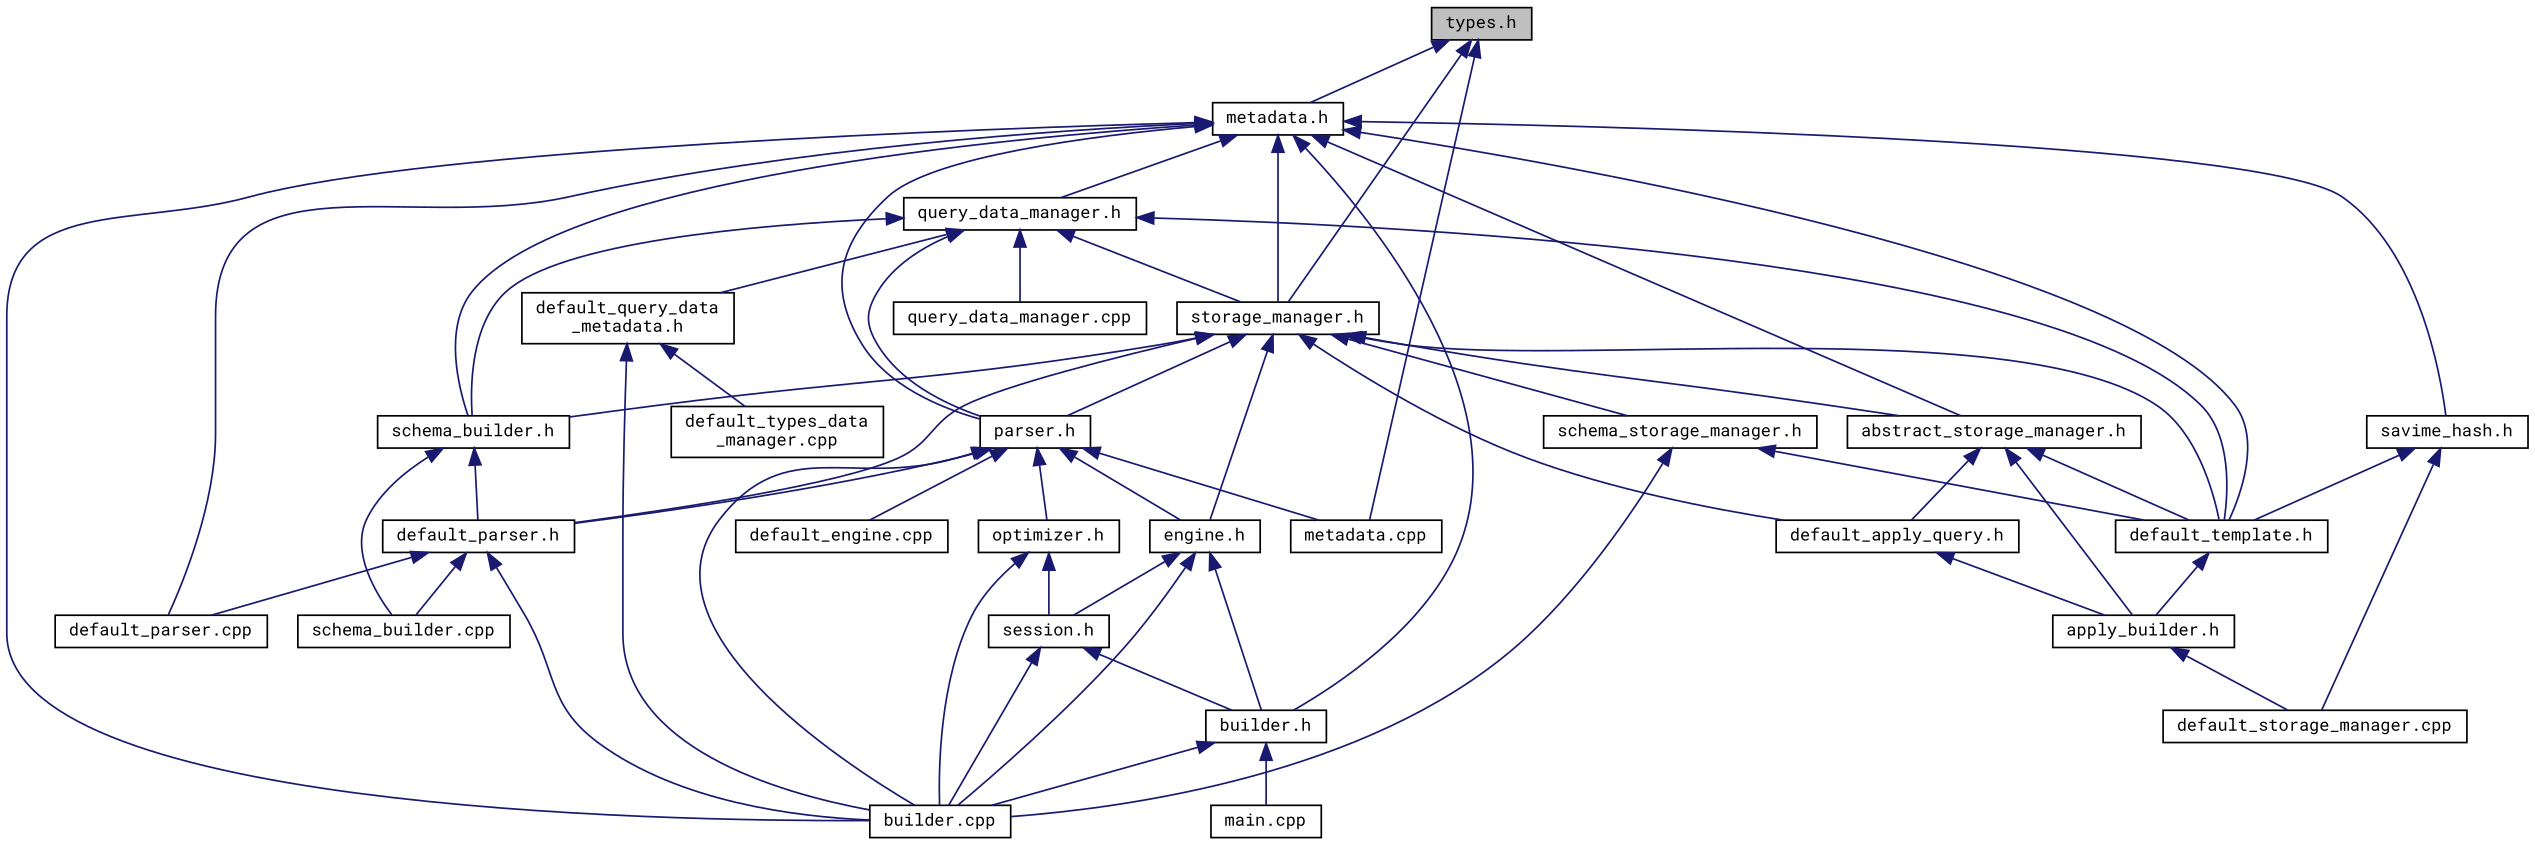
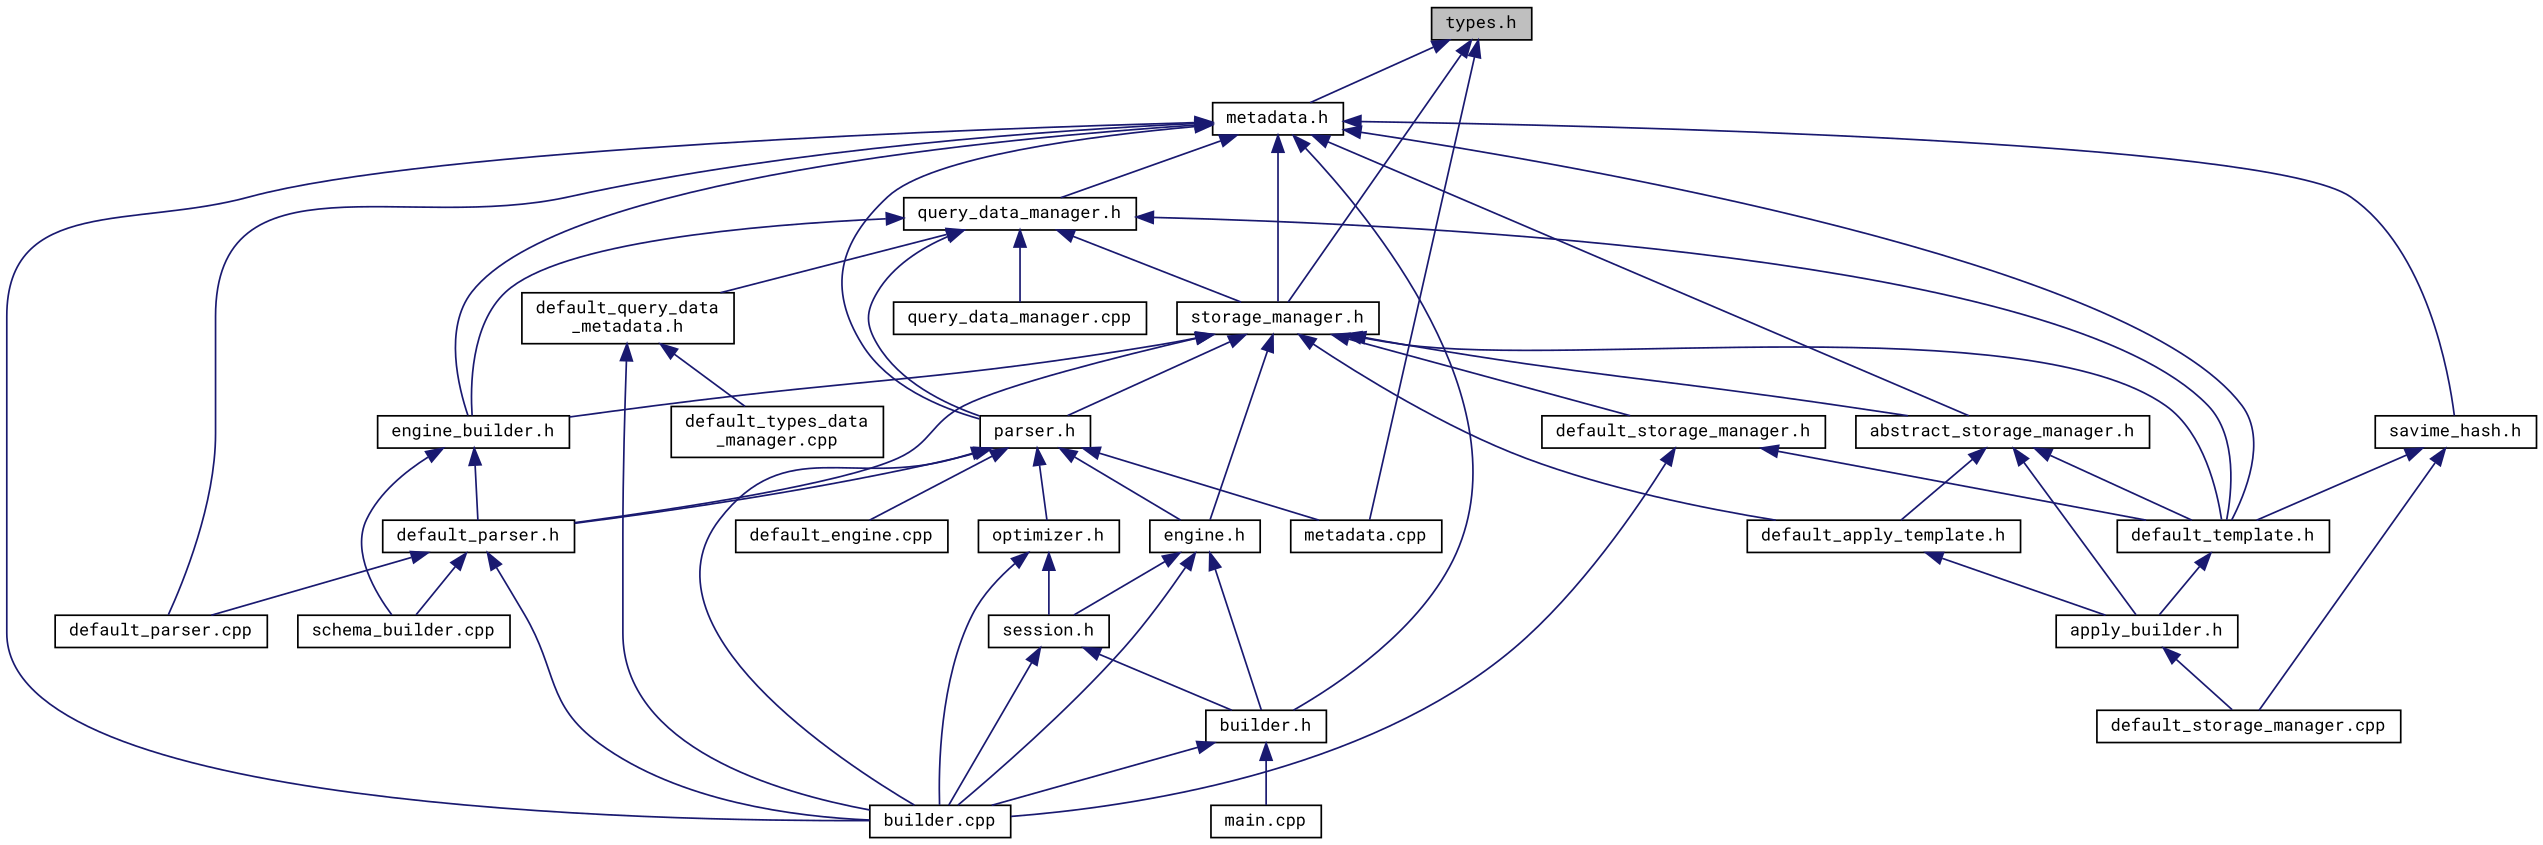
node "schema_builder.h": label "schema_builder.h" -> "engine_builder.h"
node "schema_storage_manager.h": label "schema_storage_manager.h" -> "default_storage_manager.h"
node "default_apply_query.h": label "default_apply_query.h" -> "default_apply_template.h"
